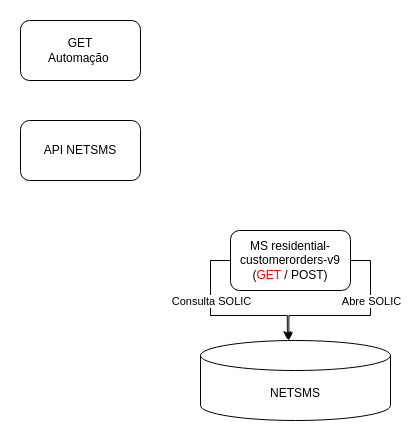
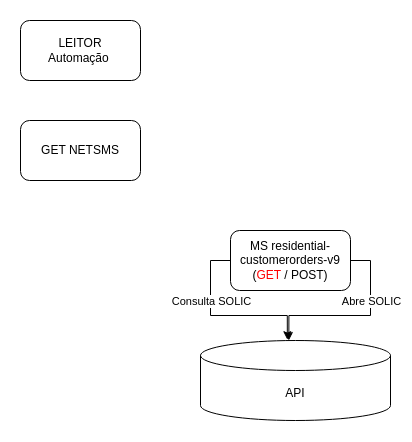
node "GET Automação": label "GET Automação" -> "LEITOR Automação"
node "API NETSMS": label "API NETSMS" -> "GET NETSMS"
node "NETSMS": label "NETSMS" -> "API"
